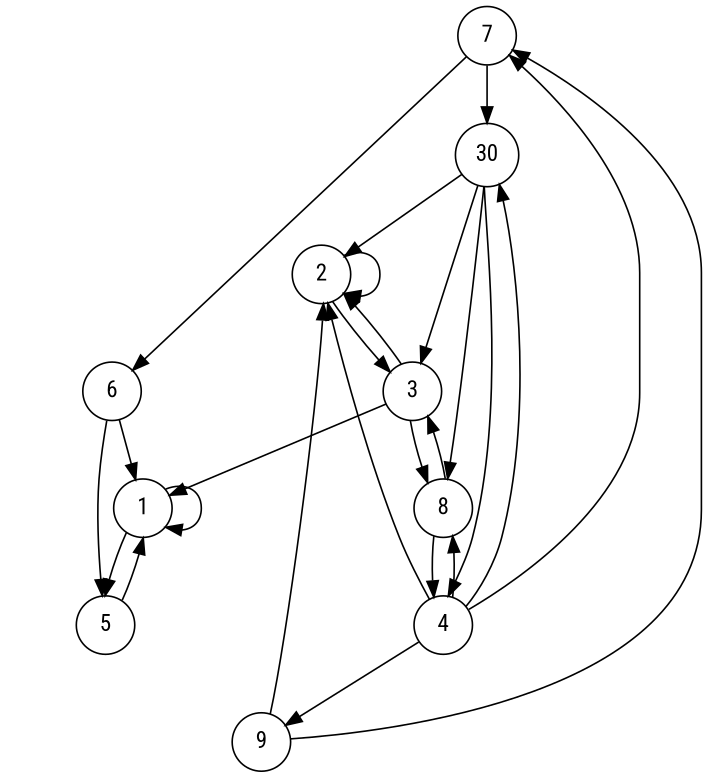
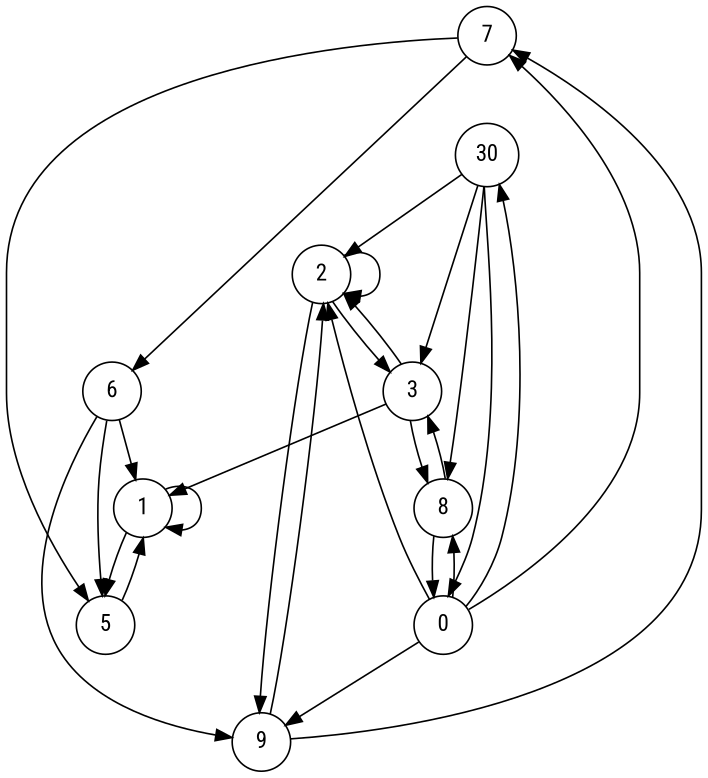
edge "7" -> "30": now "7" -> "5"
edge "2" -> "9": added
edge "6" -> "9": added
node "4": label "4" -> "0"
